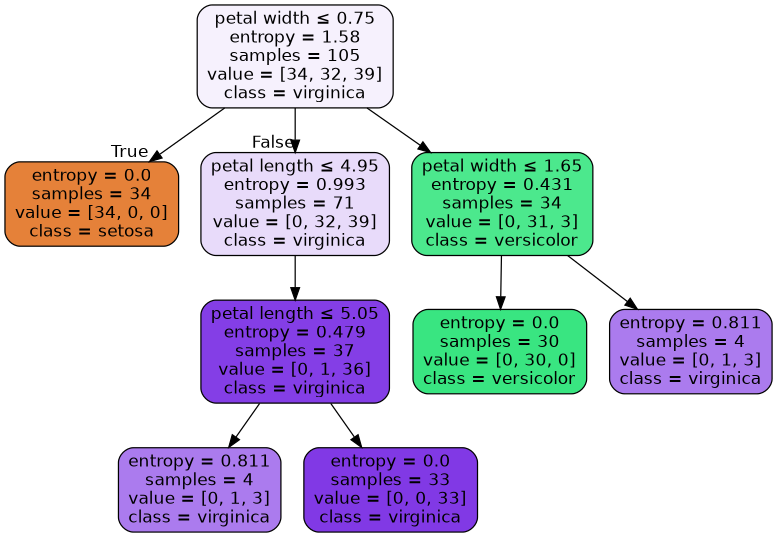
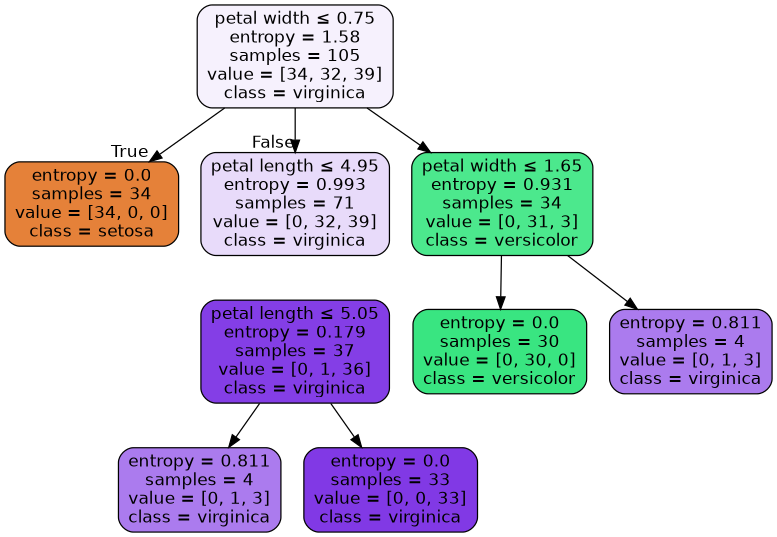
node "petal width ≤ 1.65": text "entropy = 0.431" -> "entropy = 0.931"
edge "petal length ≤ 4.95" -> "petal length ≤ 5.05": removed
node "petal length ≤ 5.05": text "entropy = 0.479" -> "entropy = 0.179"
